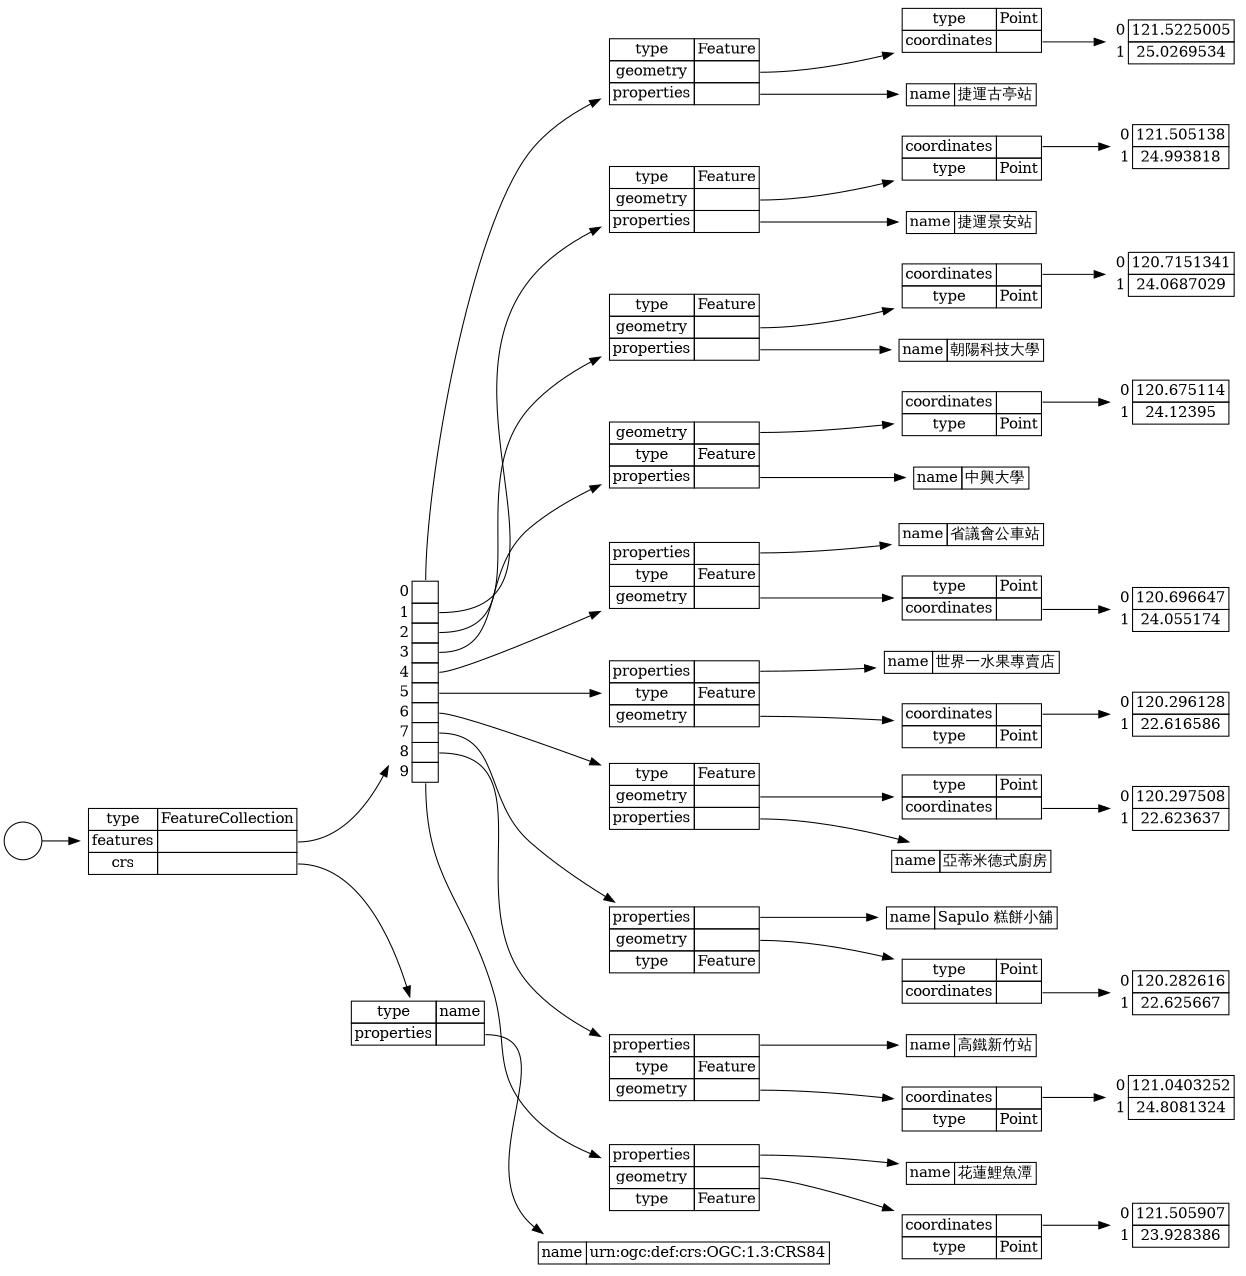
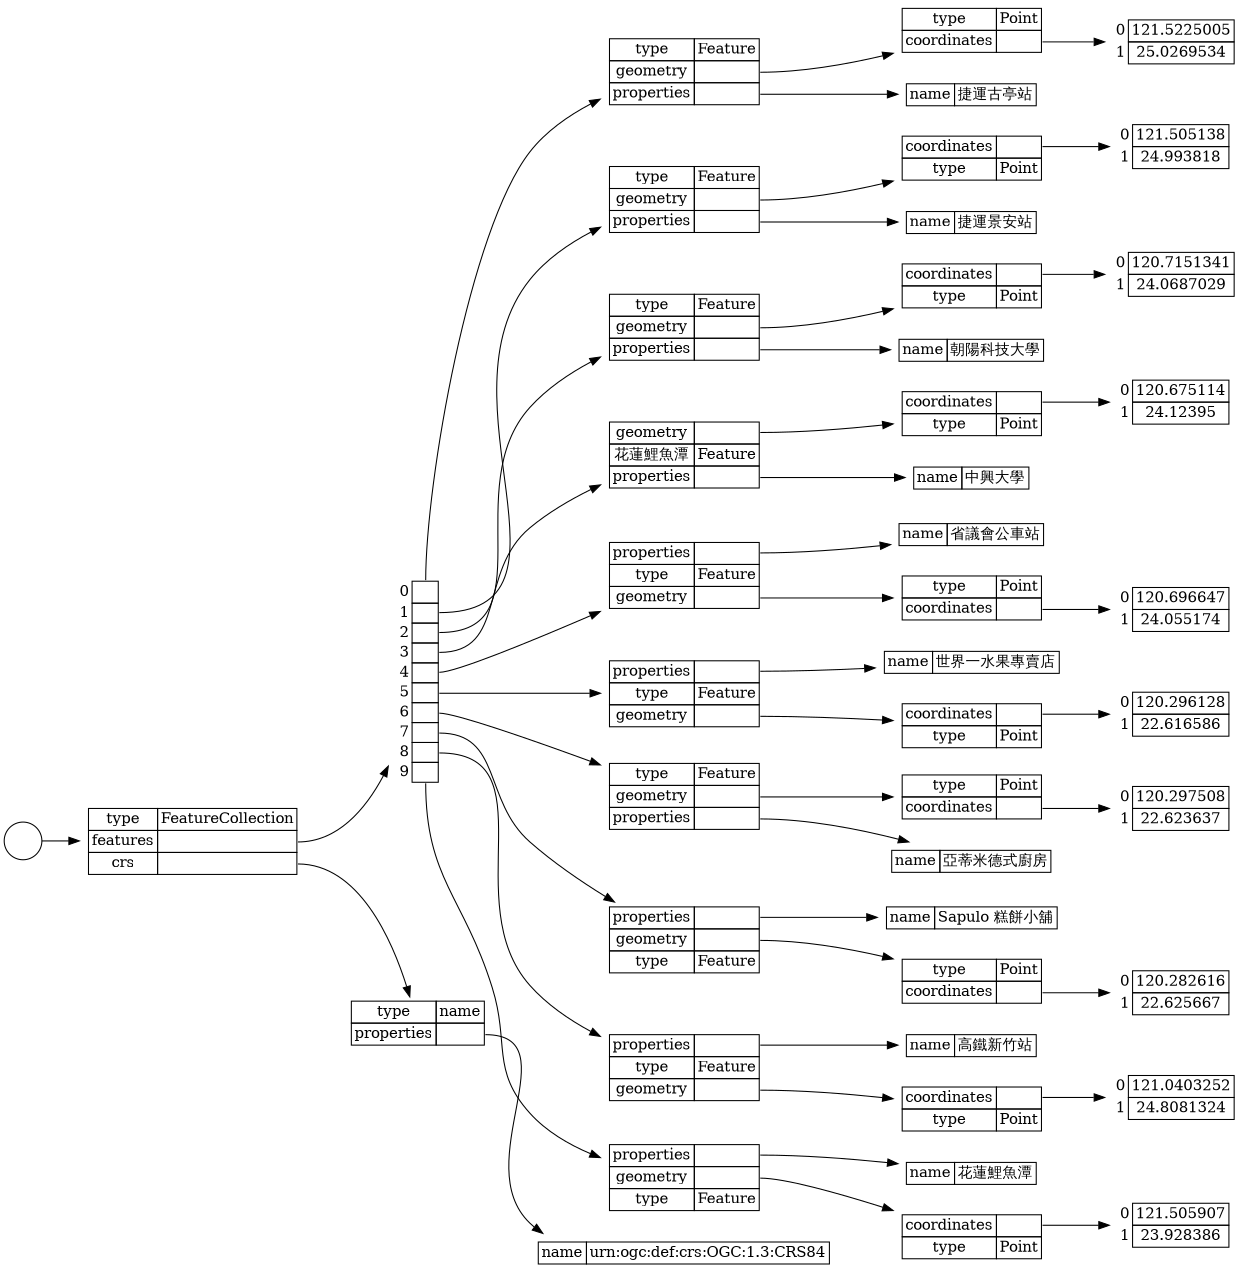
node "geometry": text "type" -> "花蓮鯉魚潭"
